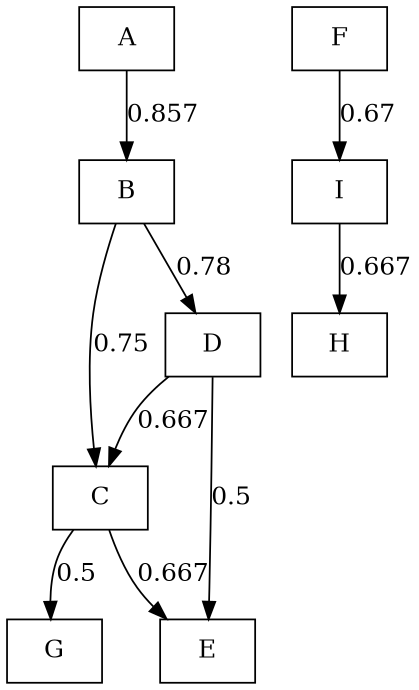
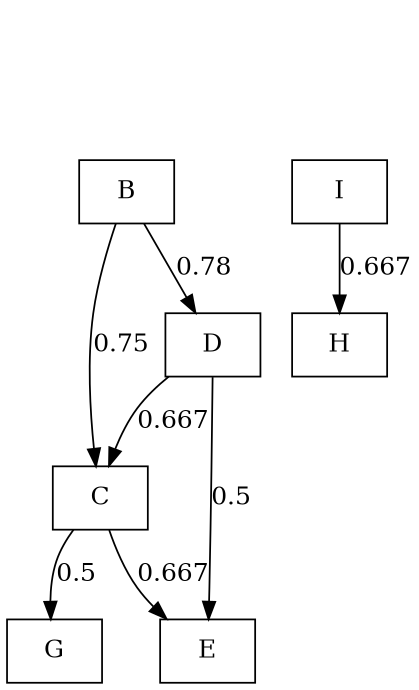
node "A": removed
node "F": removed
